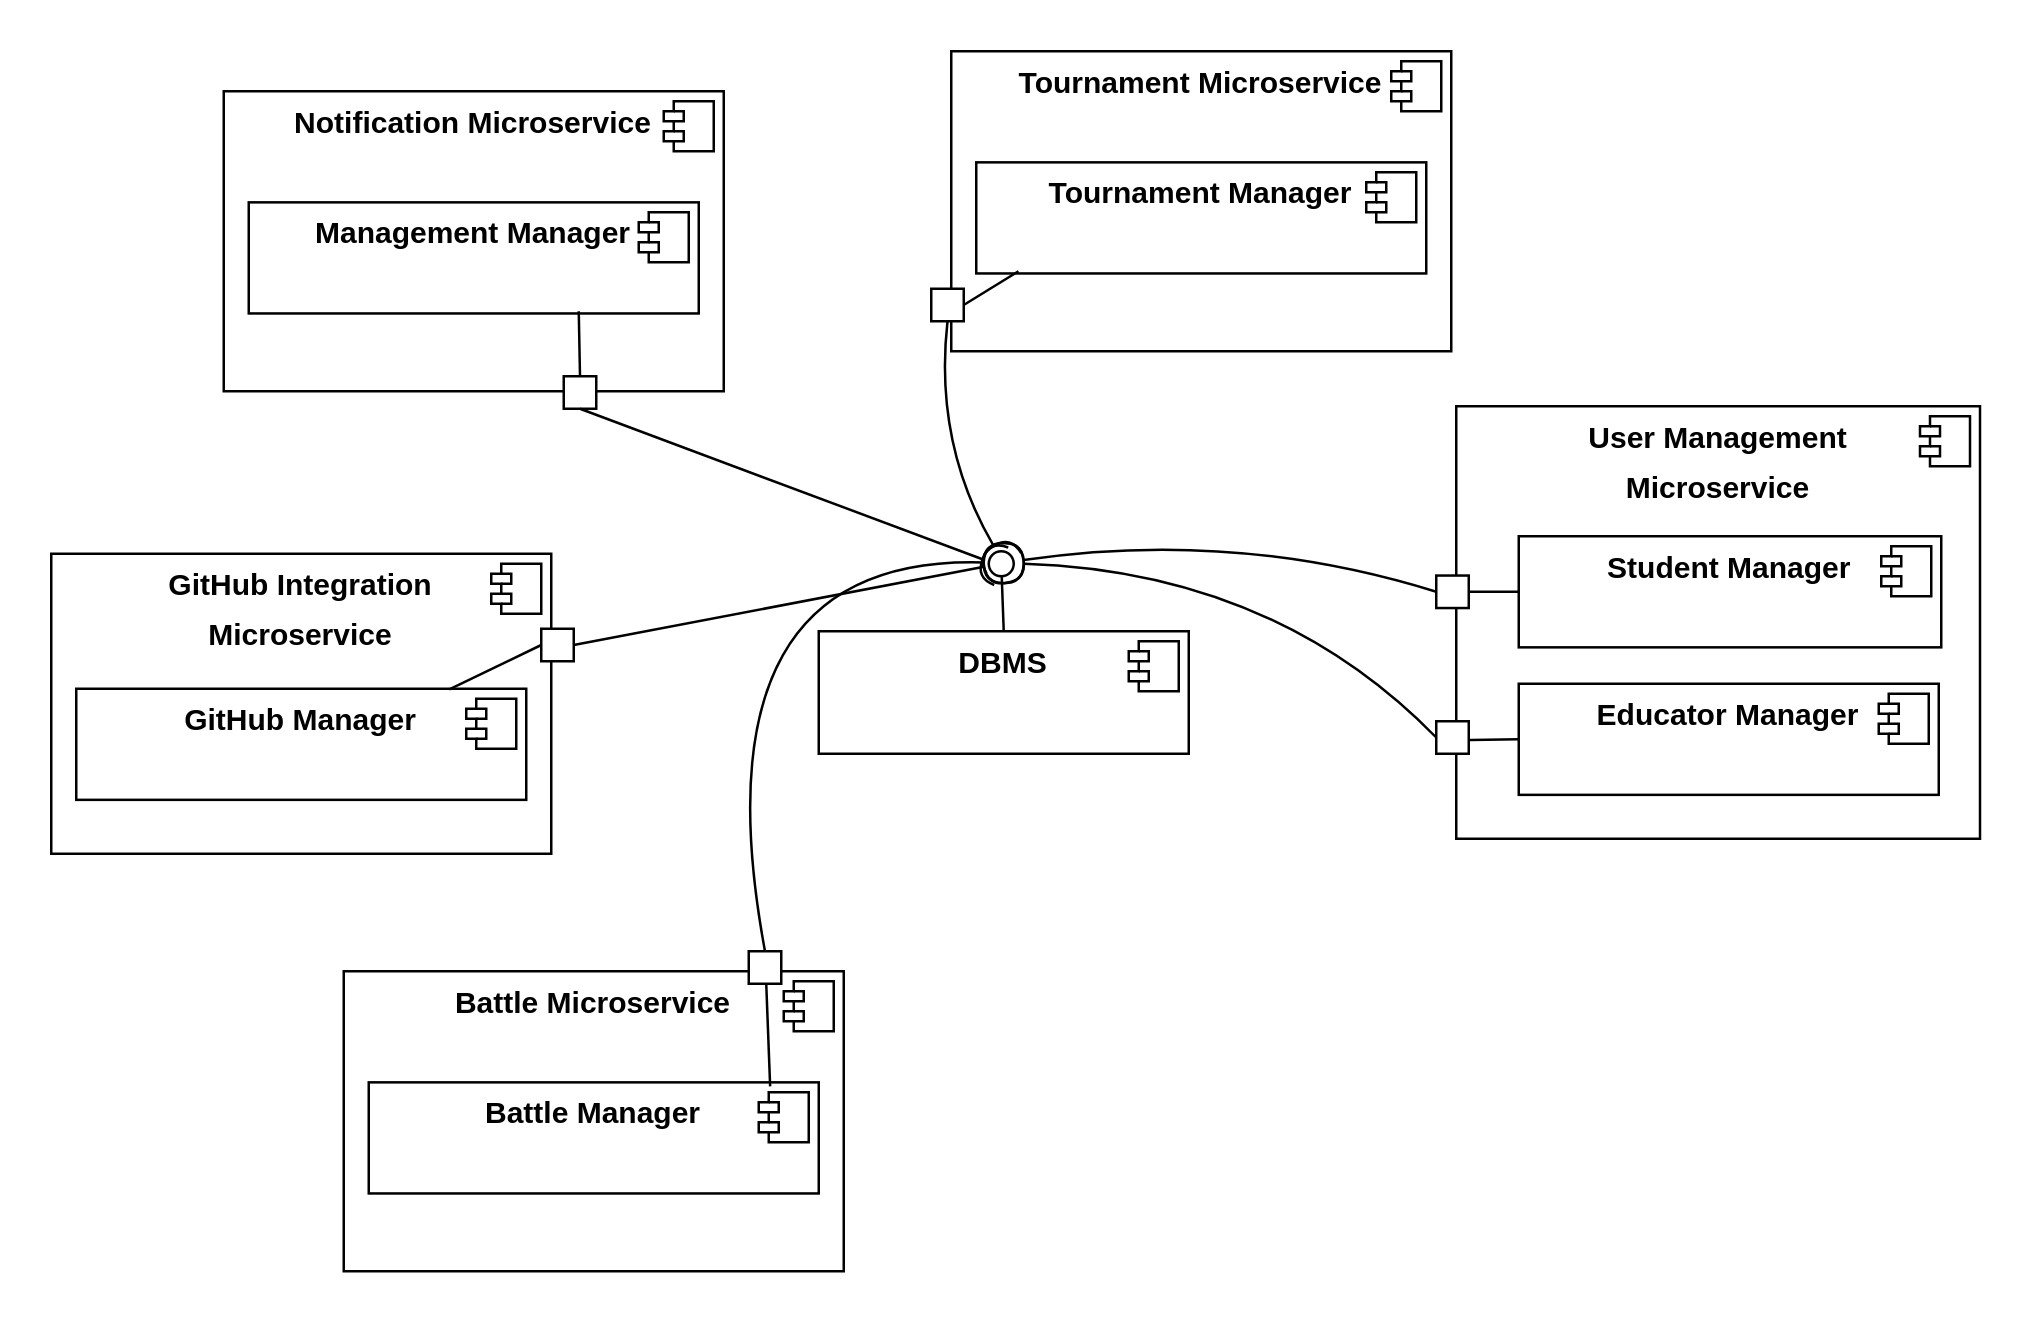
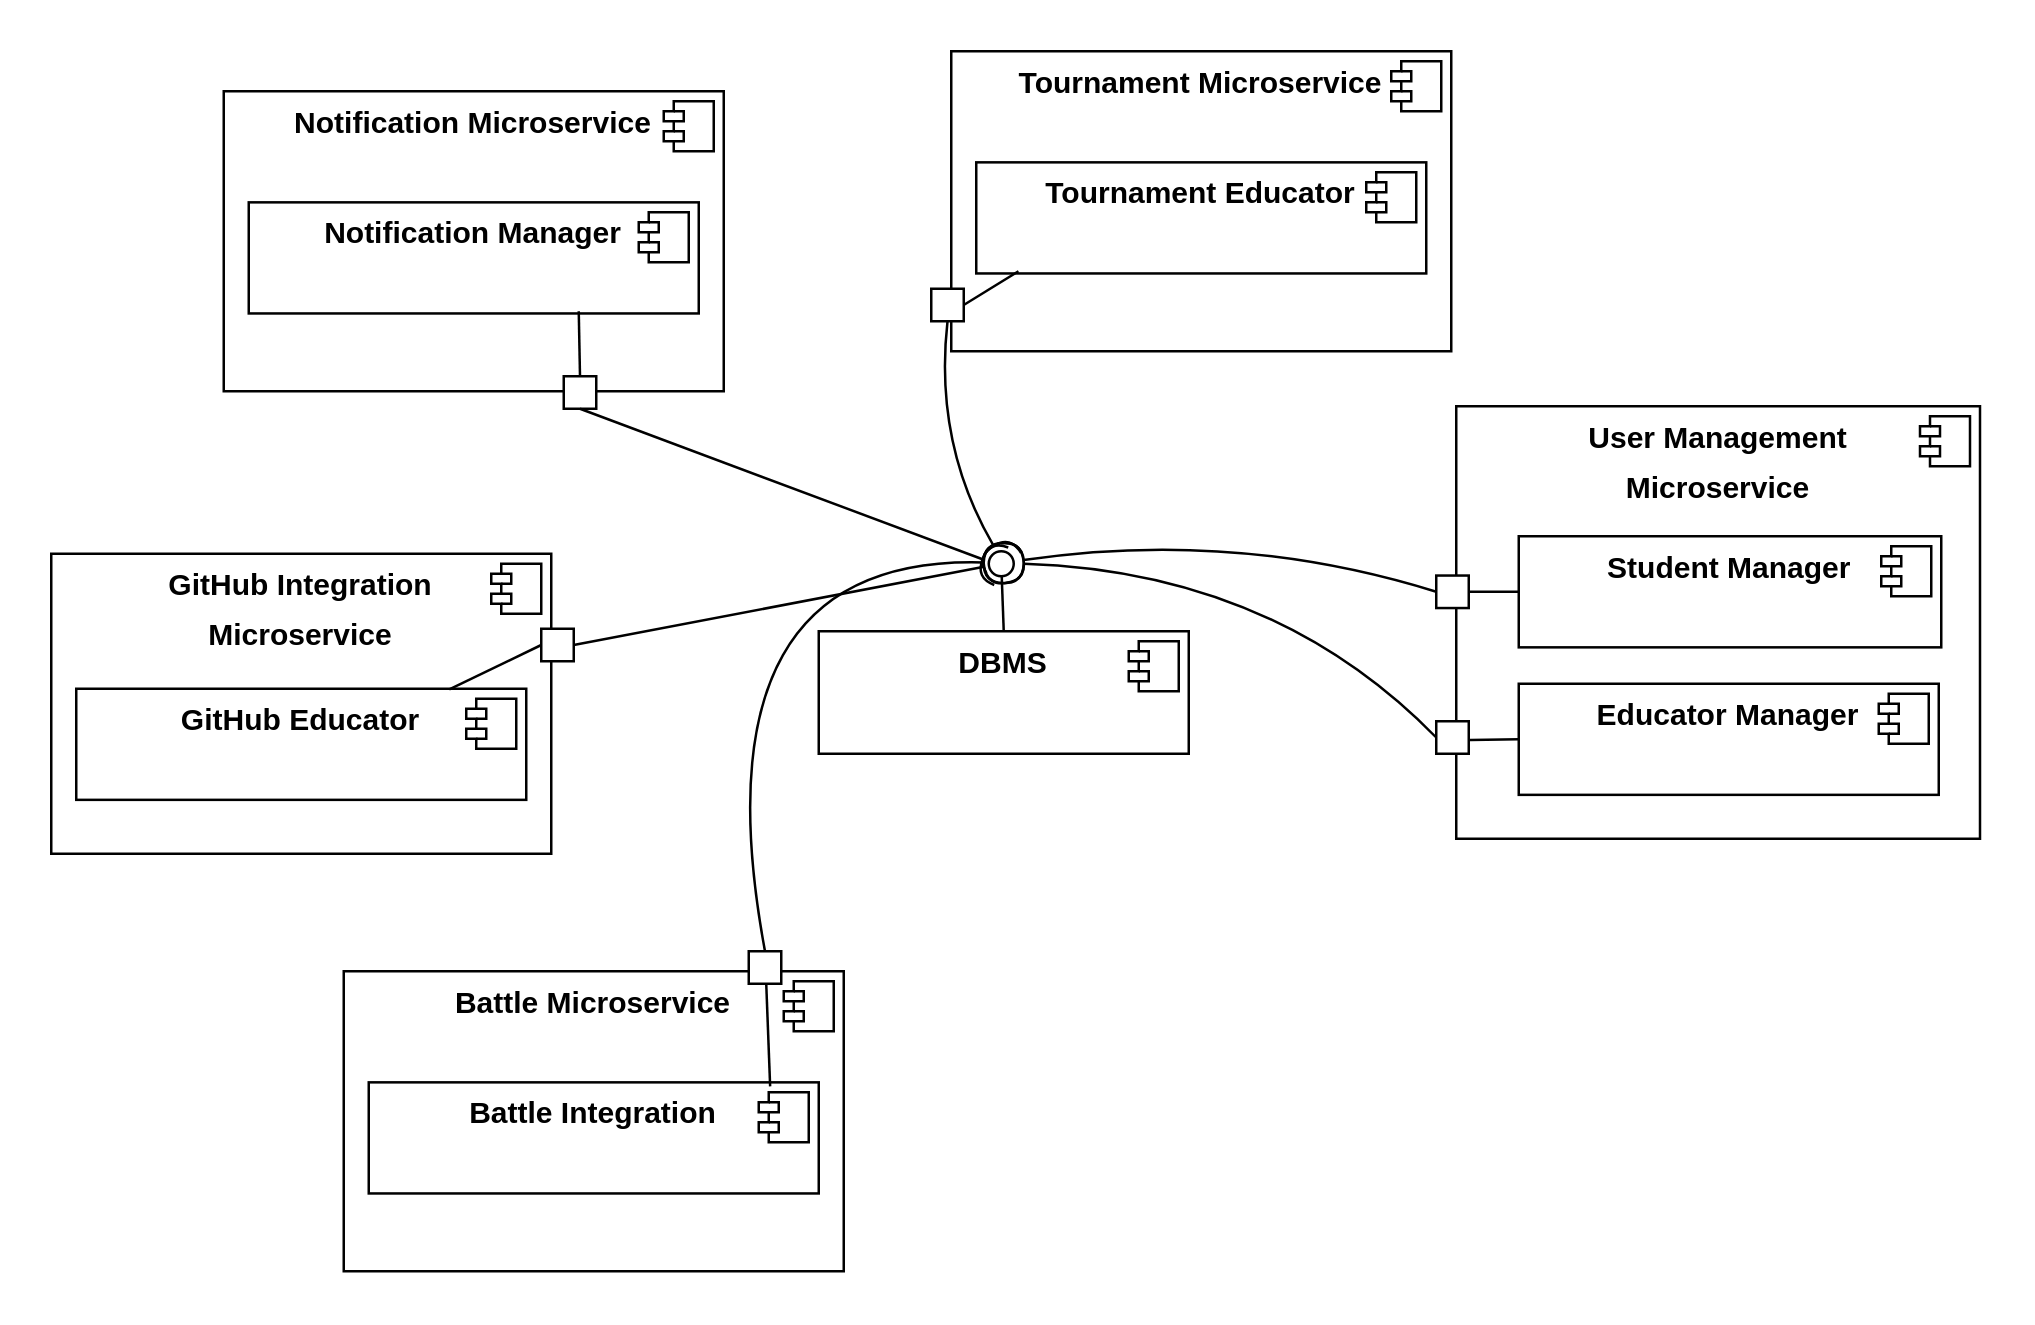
node "Tournament Manager": label "Tournament Manager" -> "Tournament Educator"
node "Management Manager": label "Management Manager" -> "Notification Manager"
node "GitHub Manager": label "GitHub Manager" -> "GitHub Educator"
node "Battle Manager": label "Battle Manager" -> "Battle Integration"
